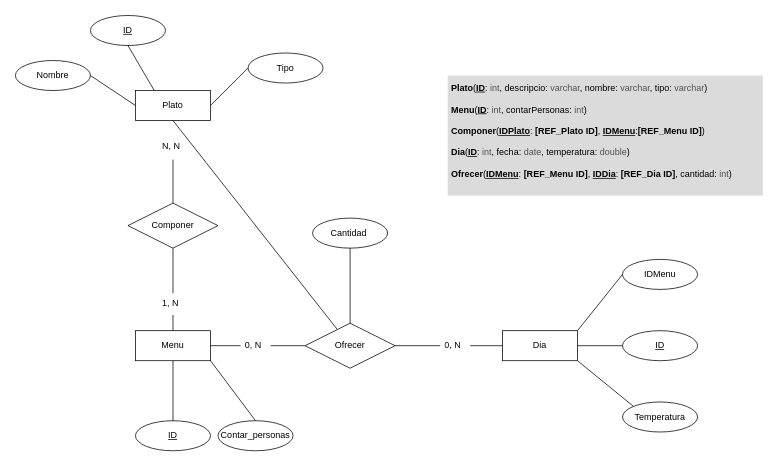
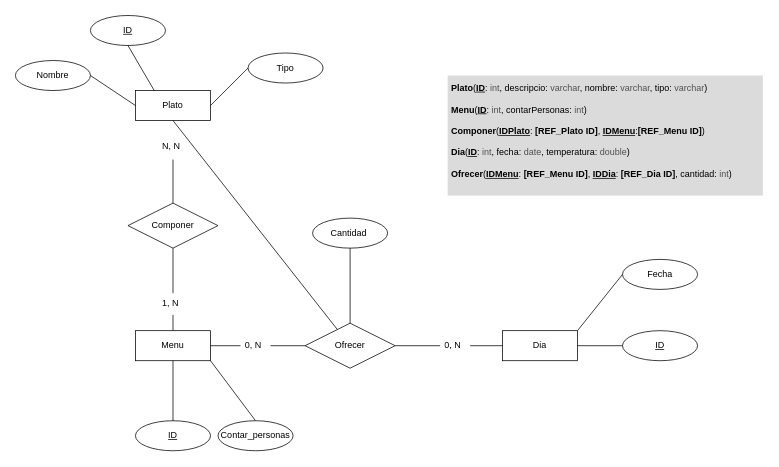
node "IDMenu": label "IDMenu" -> "Fecha"
edge "Dia" -- "Temperatura": removed
node "Temperatura": removed
